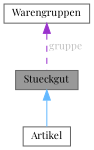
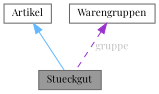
edge "Artikel" -> "Stueckgut": reversed
